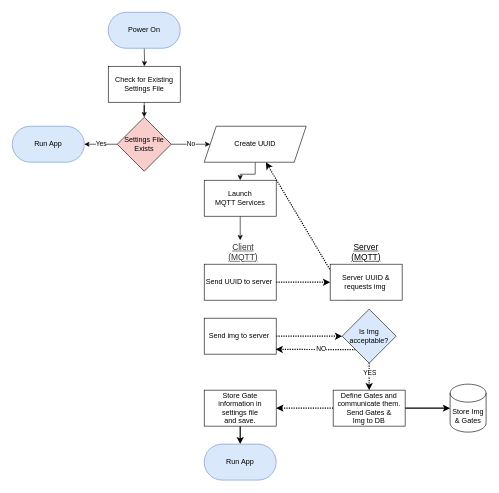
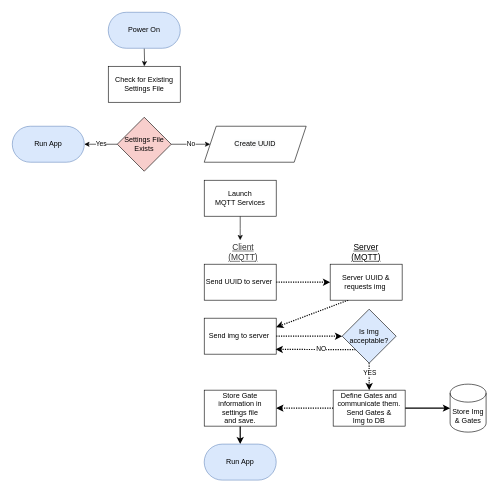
edge "Check for Existing Settings File" -> "Settings File Exists": removed
edge "Create UUID" -> "Launch MQTT Services": removed
edge "Server UUID & requests img" -> "Create UUID": now "Server UUID & requests img" -> "Send img to server"
